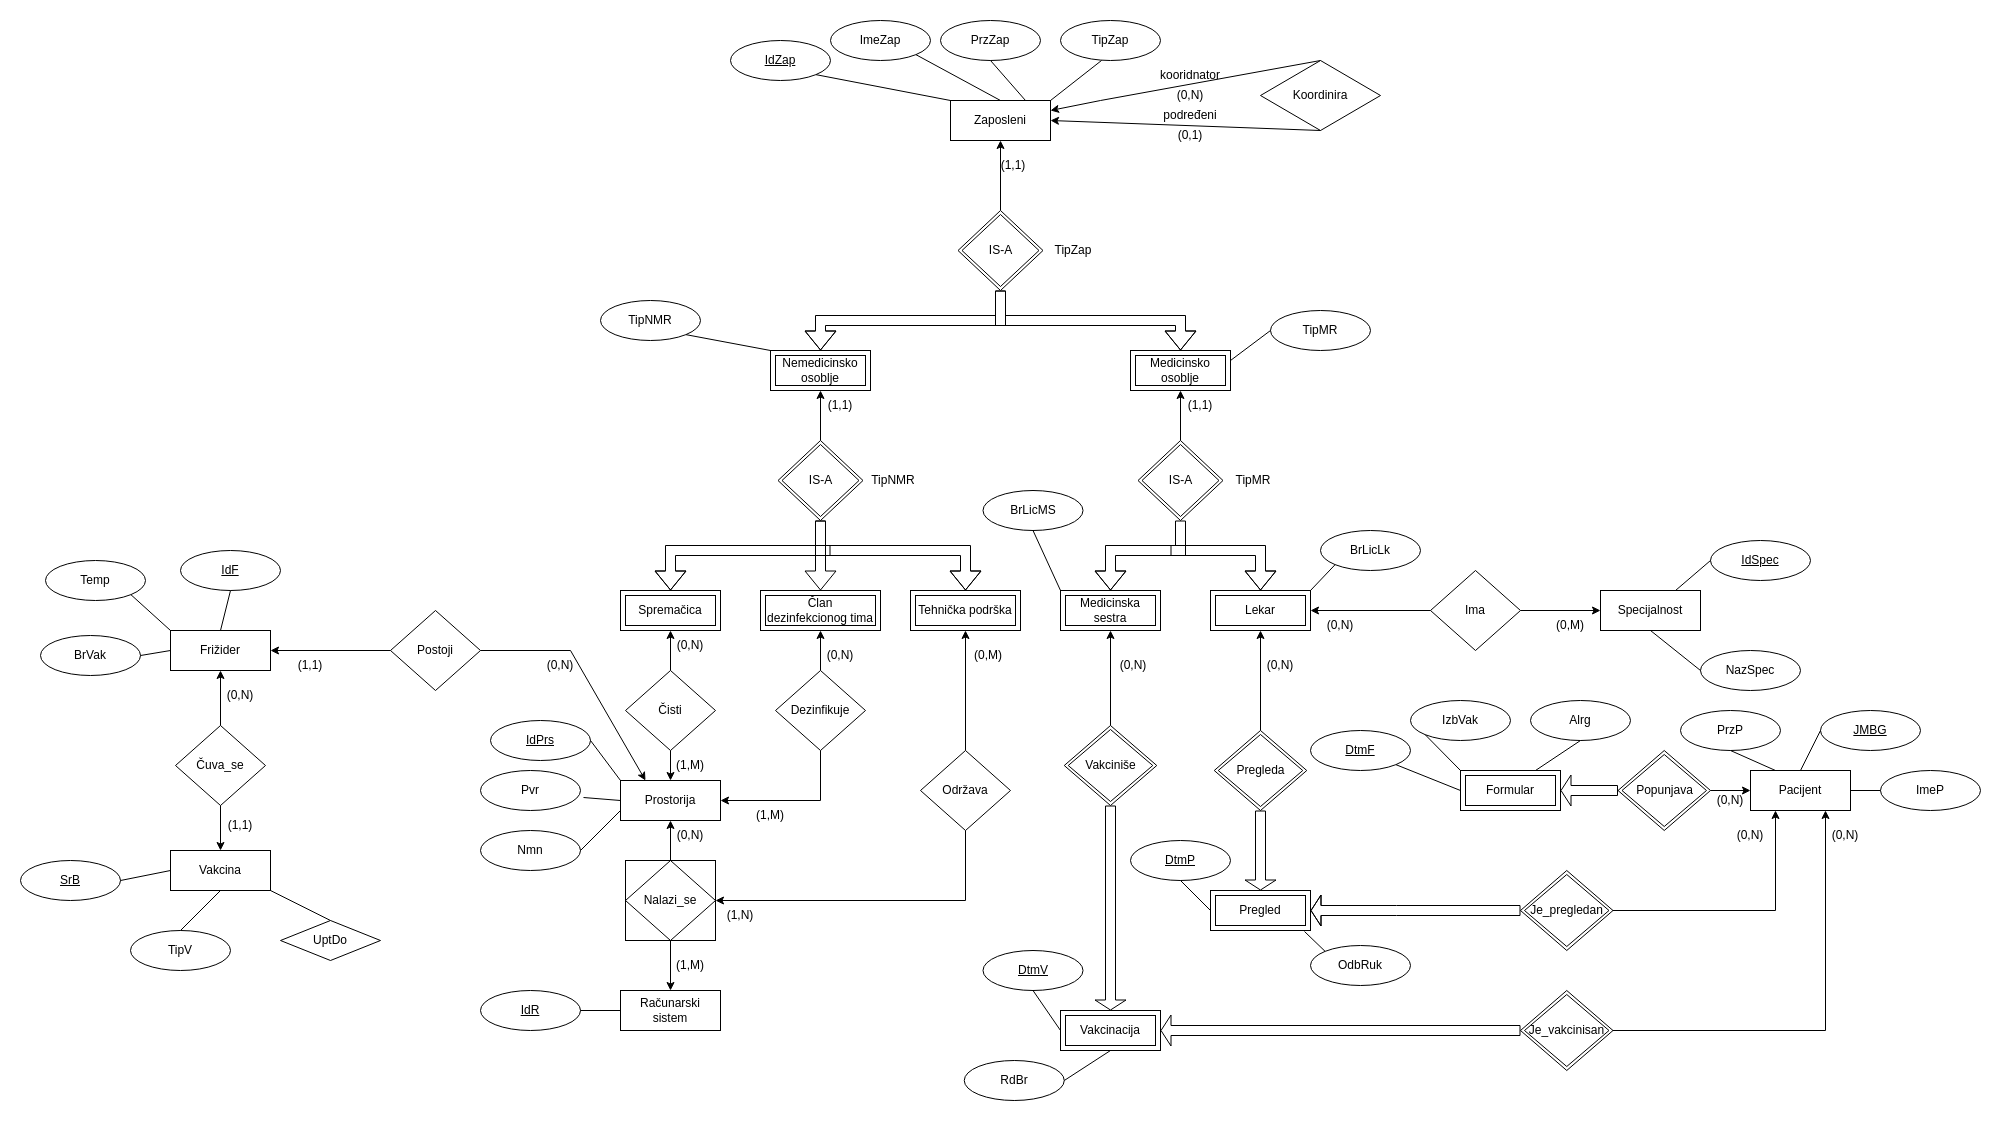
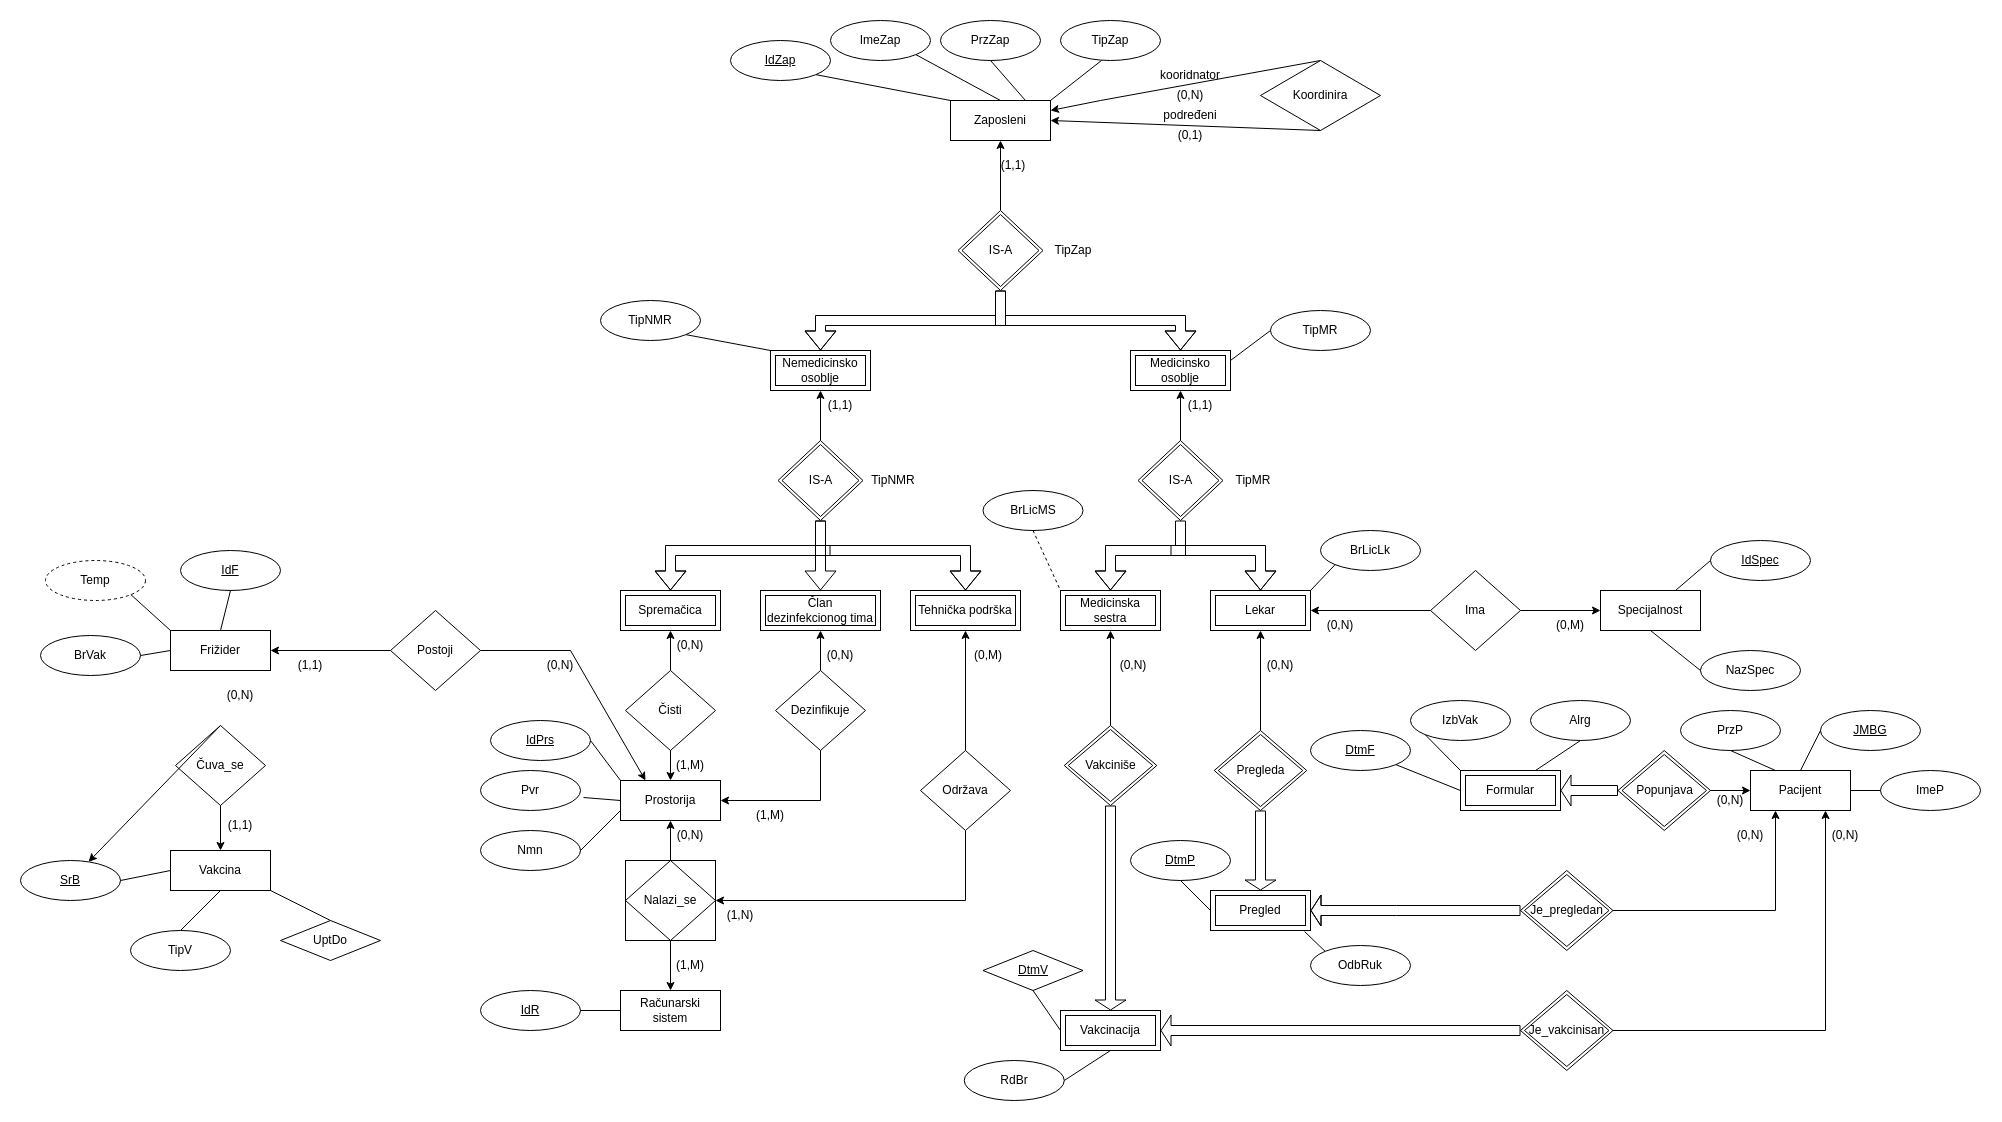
edge "BrLicMS" -- "Medicinska sestra": style solid -> dashed
node "Temp": style solid -> dashed
edge "Čuva_se" -> "Frižider": now "Čuva_se" -> "SrB"
node "DtmV": shape ellipse -> diamond
